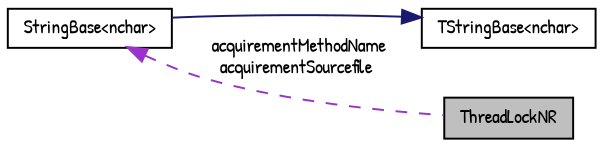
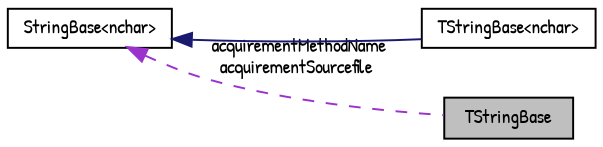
edge "StringBase<nchar>" -> "TStringBase<nchar>": reversed
node "ThreadLockNR": label "ThreadLockNR" -> "TStringBase"
